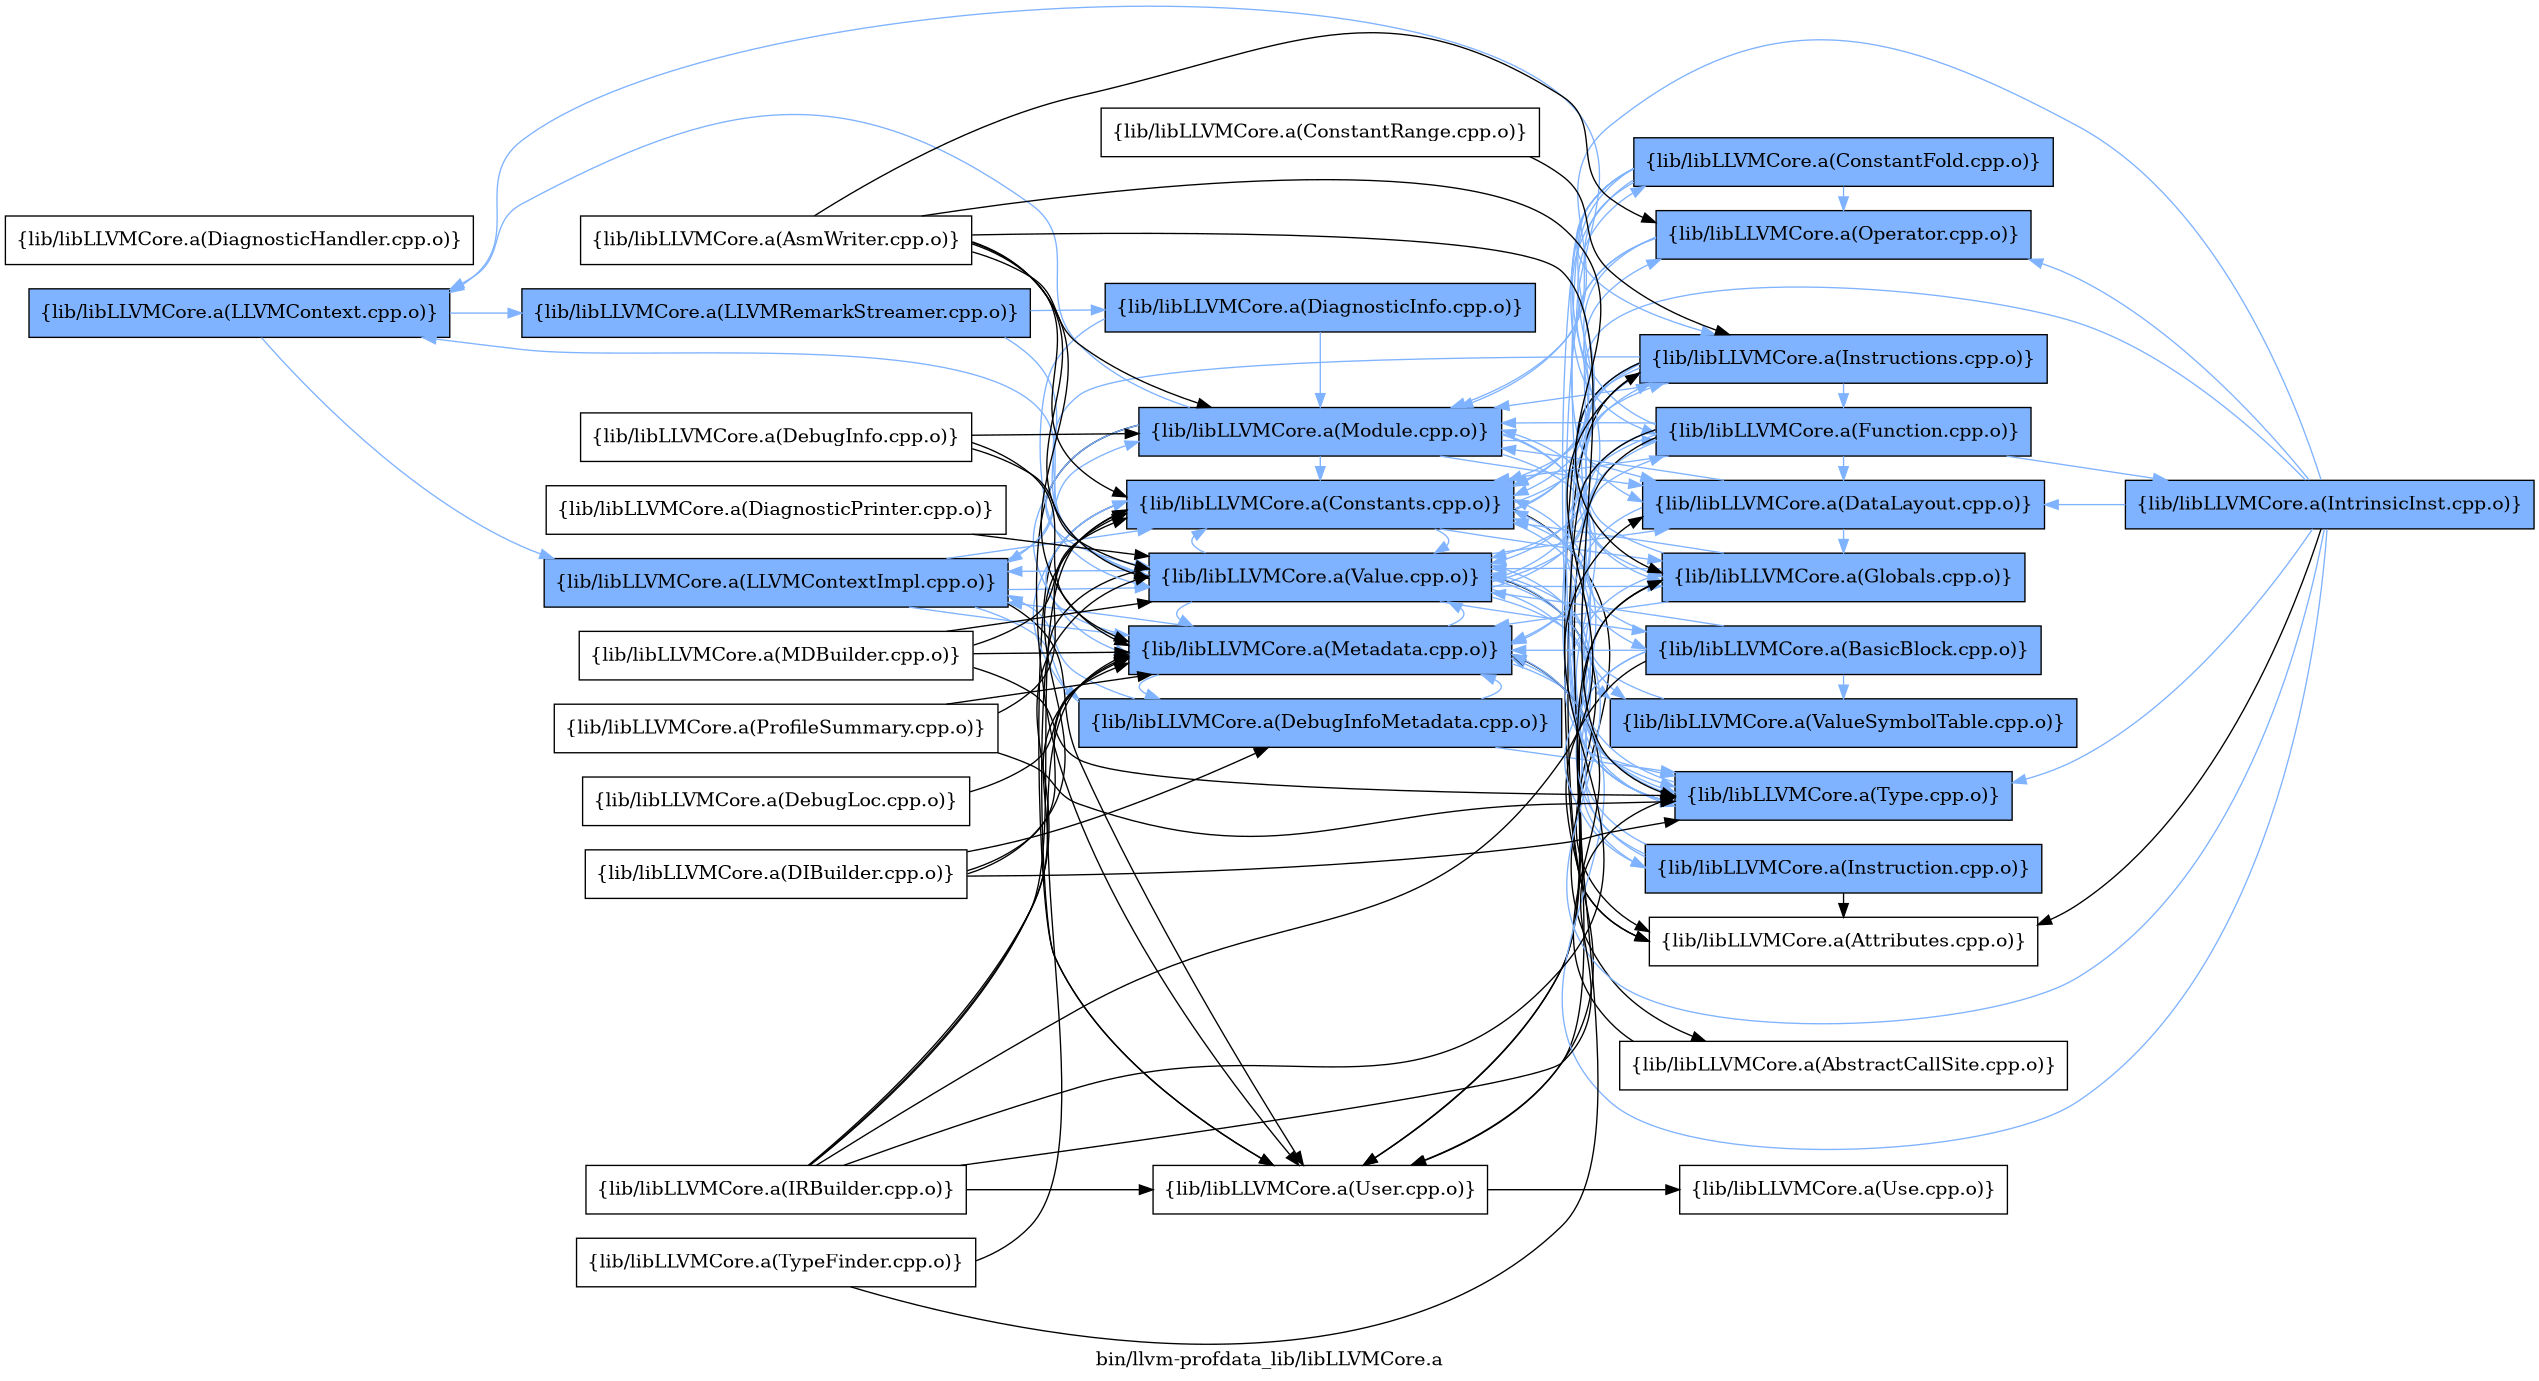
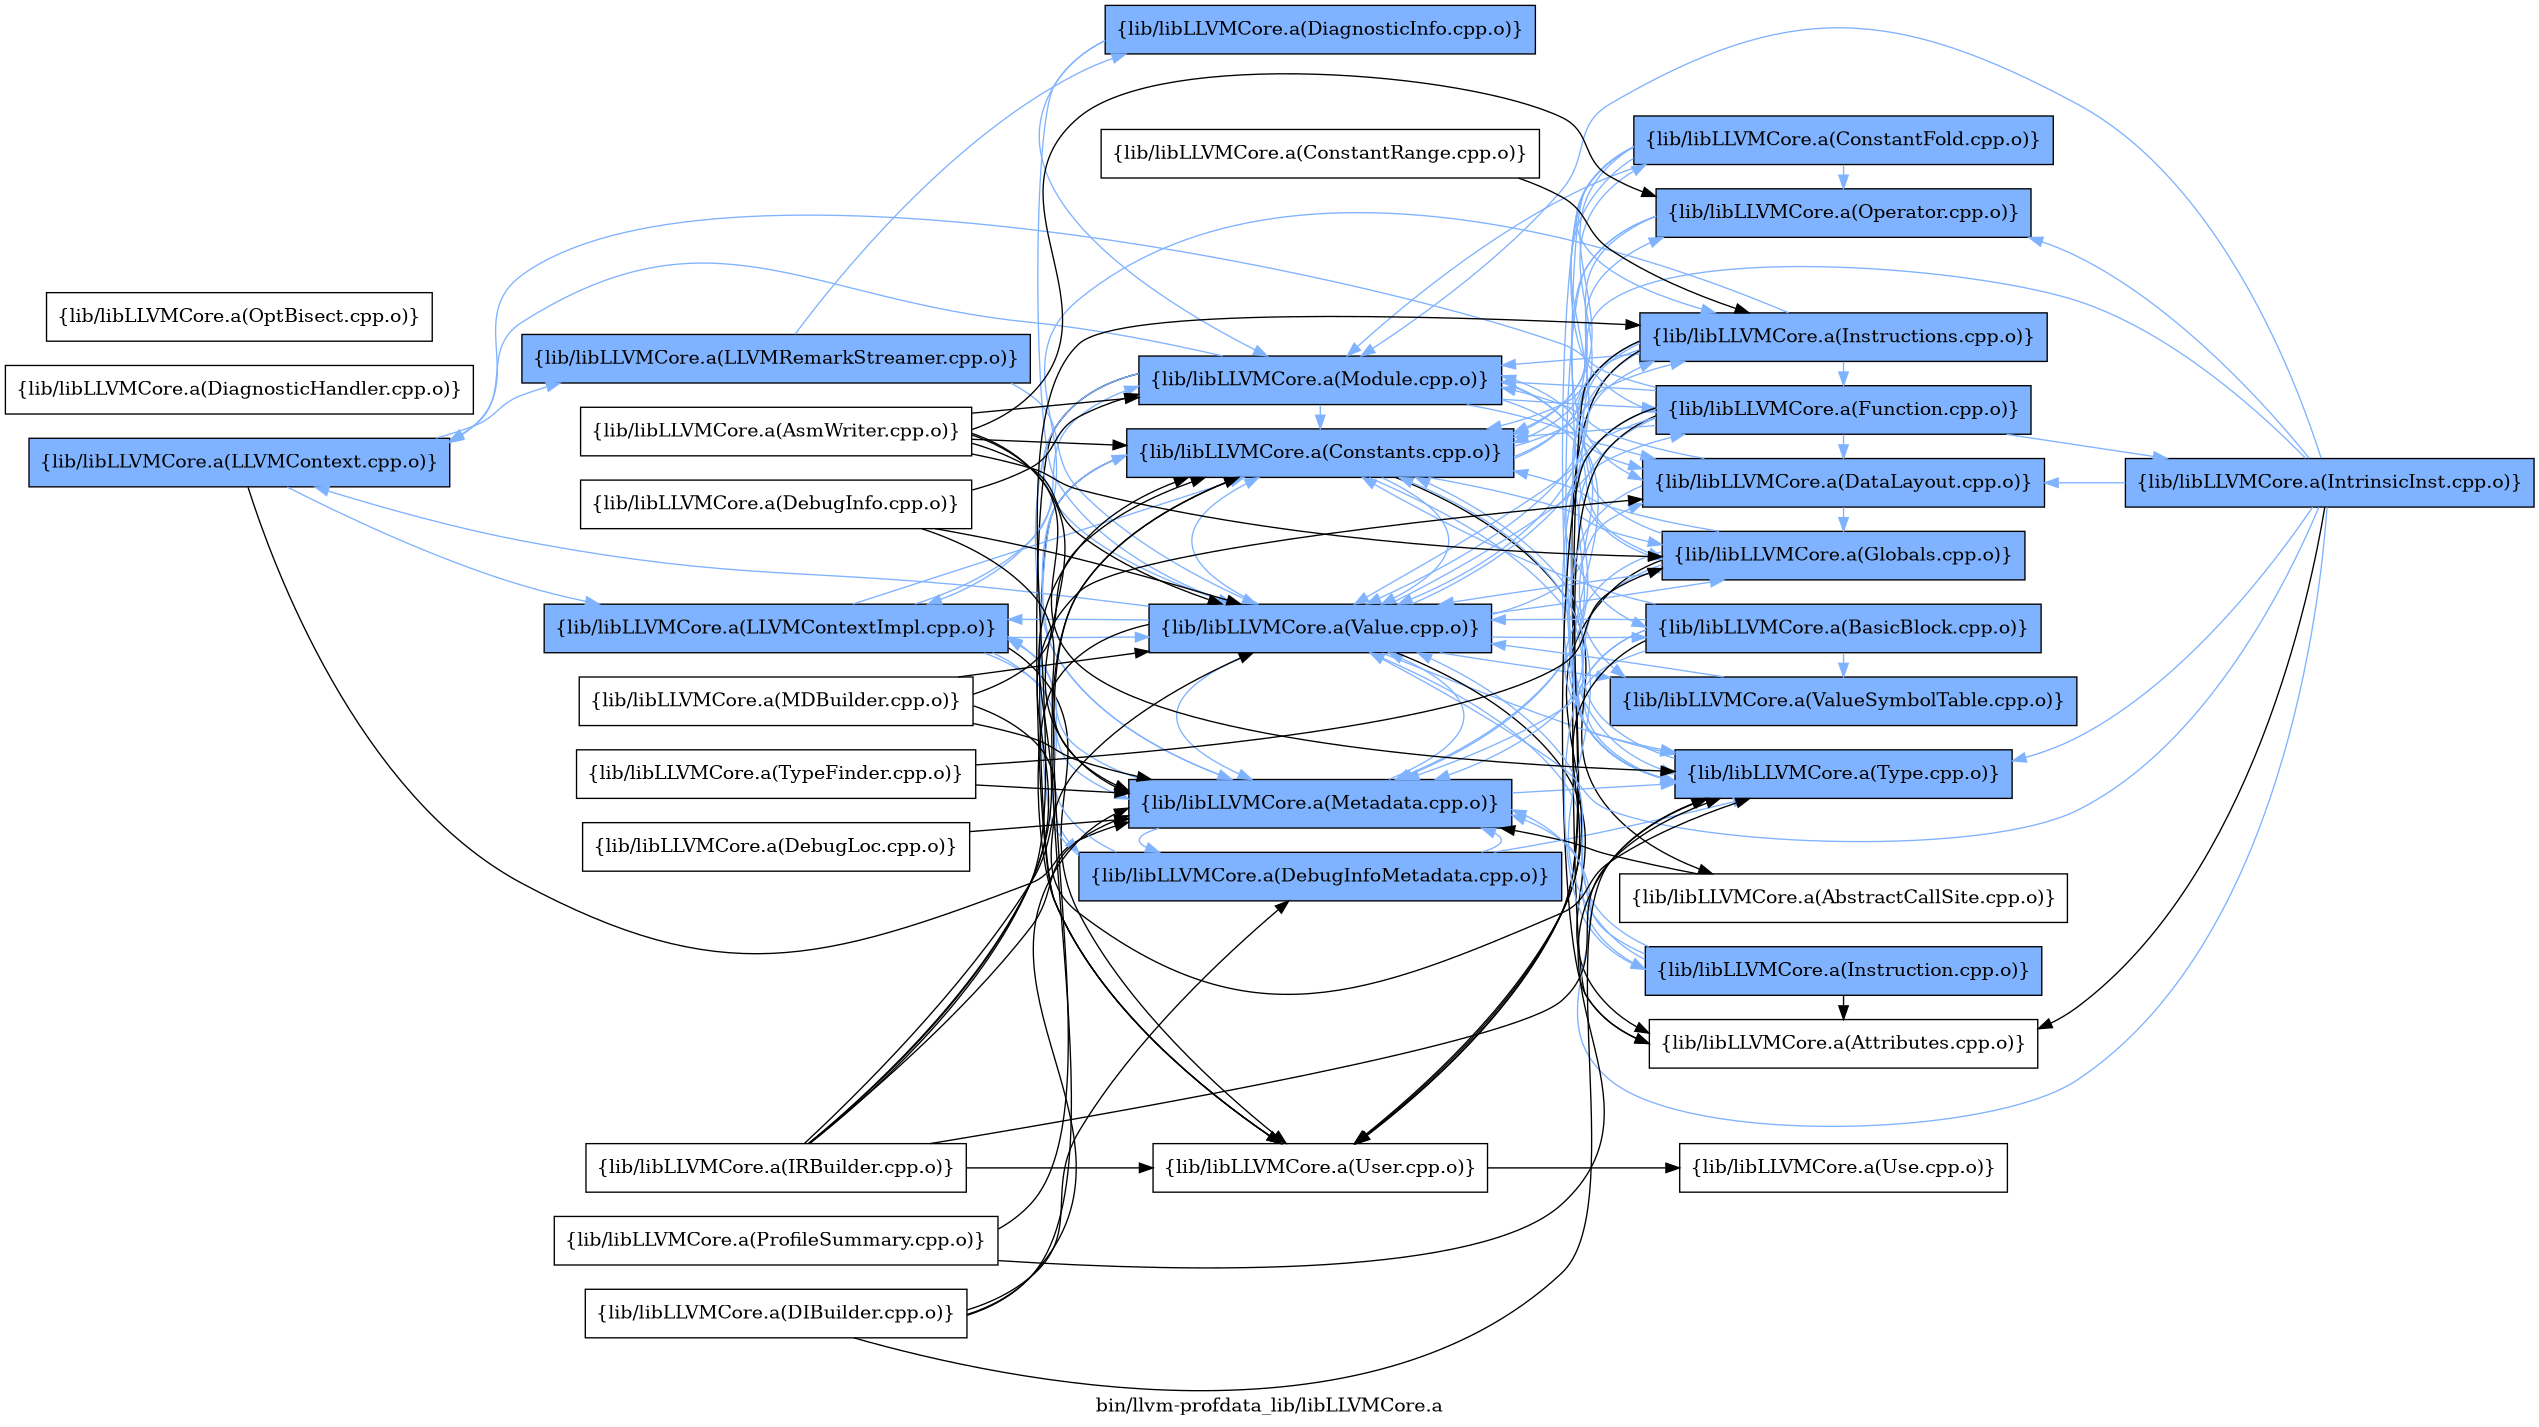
node "{lib/libLLVMCore.a(OptBisect.cpp.o)}": added
node "{lib/libLLVMCore.a(DiagnosticPrinter.cpp.o)}": removed
edge "{lib/libLLVMCore.a(ProfileSummary.cpp.o)}" -> "{lib/libLLVMCore.a(Metadata.cpp.o)}": now "{lib/libLLVMCore.a(LLVMContext.cpp.o)}" -> "{lib/libLLVMCore.a(Metadata.cpp.o)}"
